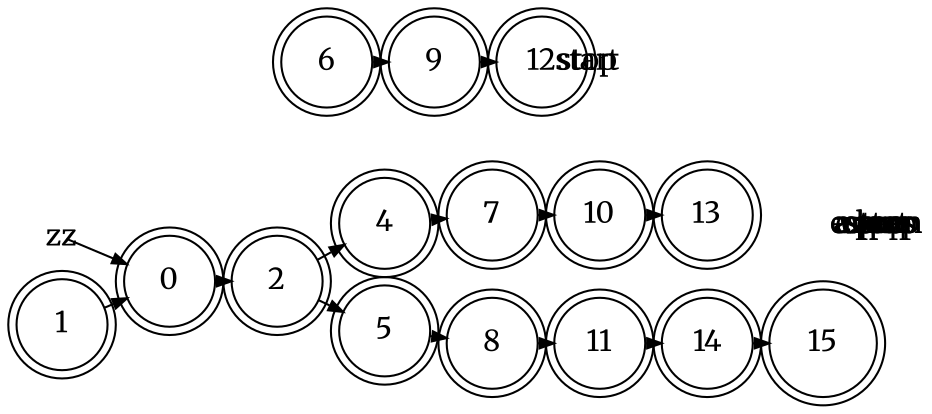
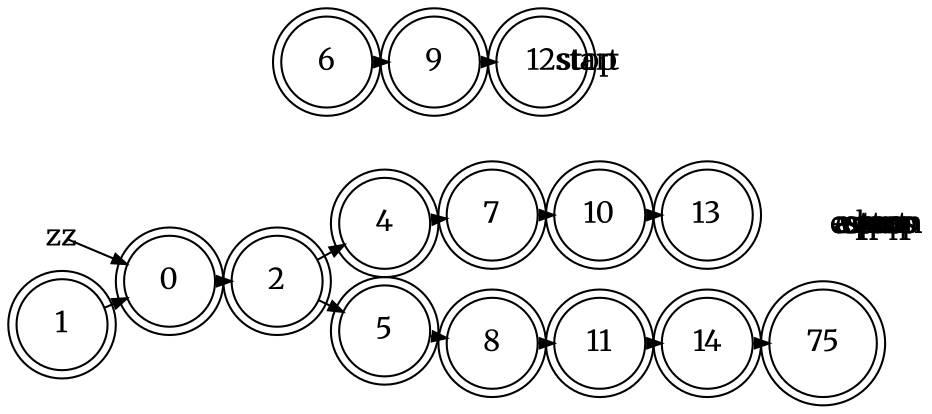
edge "1" -> "0": label "close" -> "open"
node "15": label "15" -> "75"
